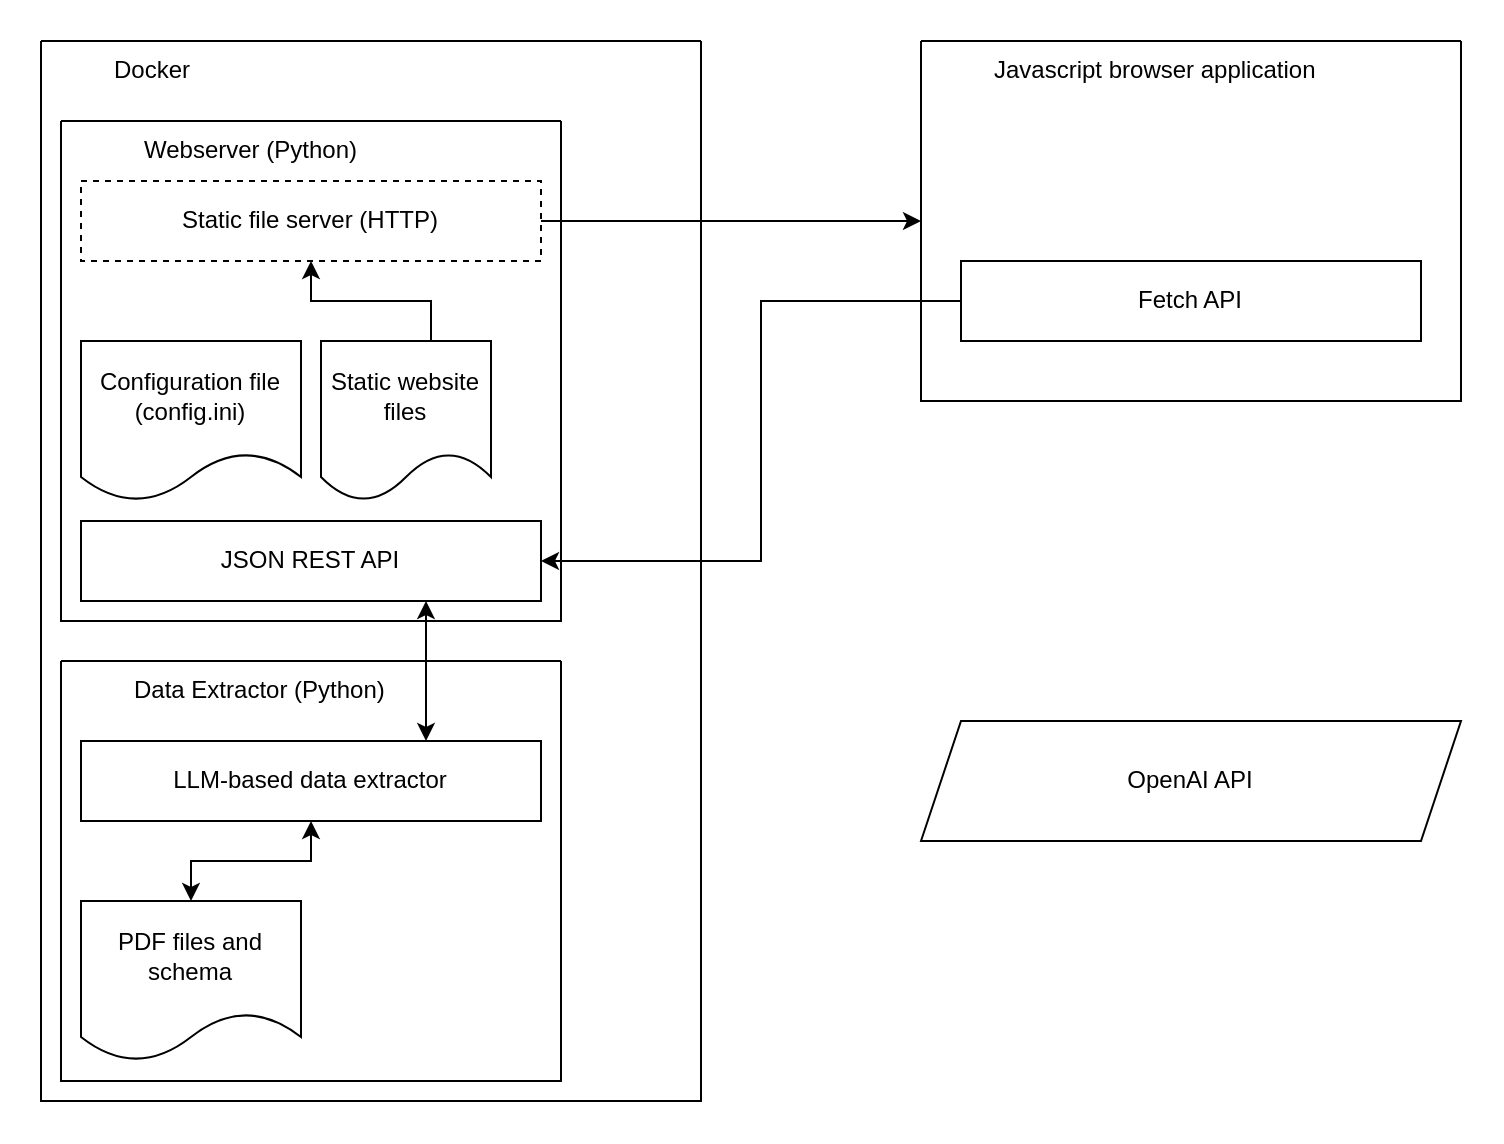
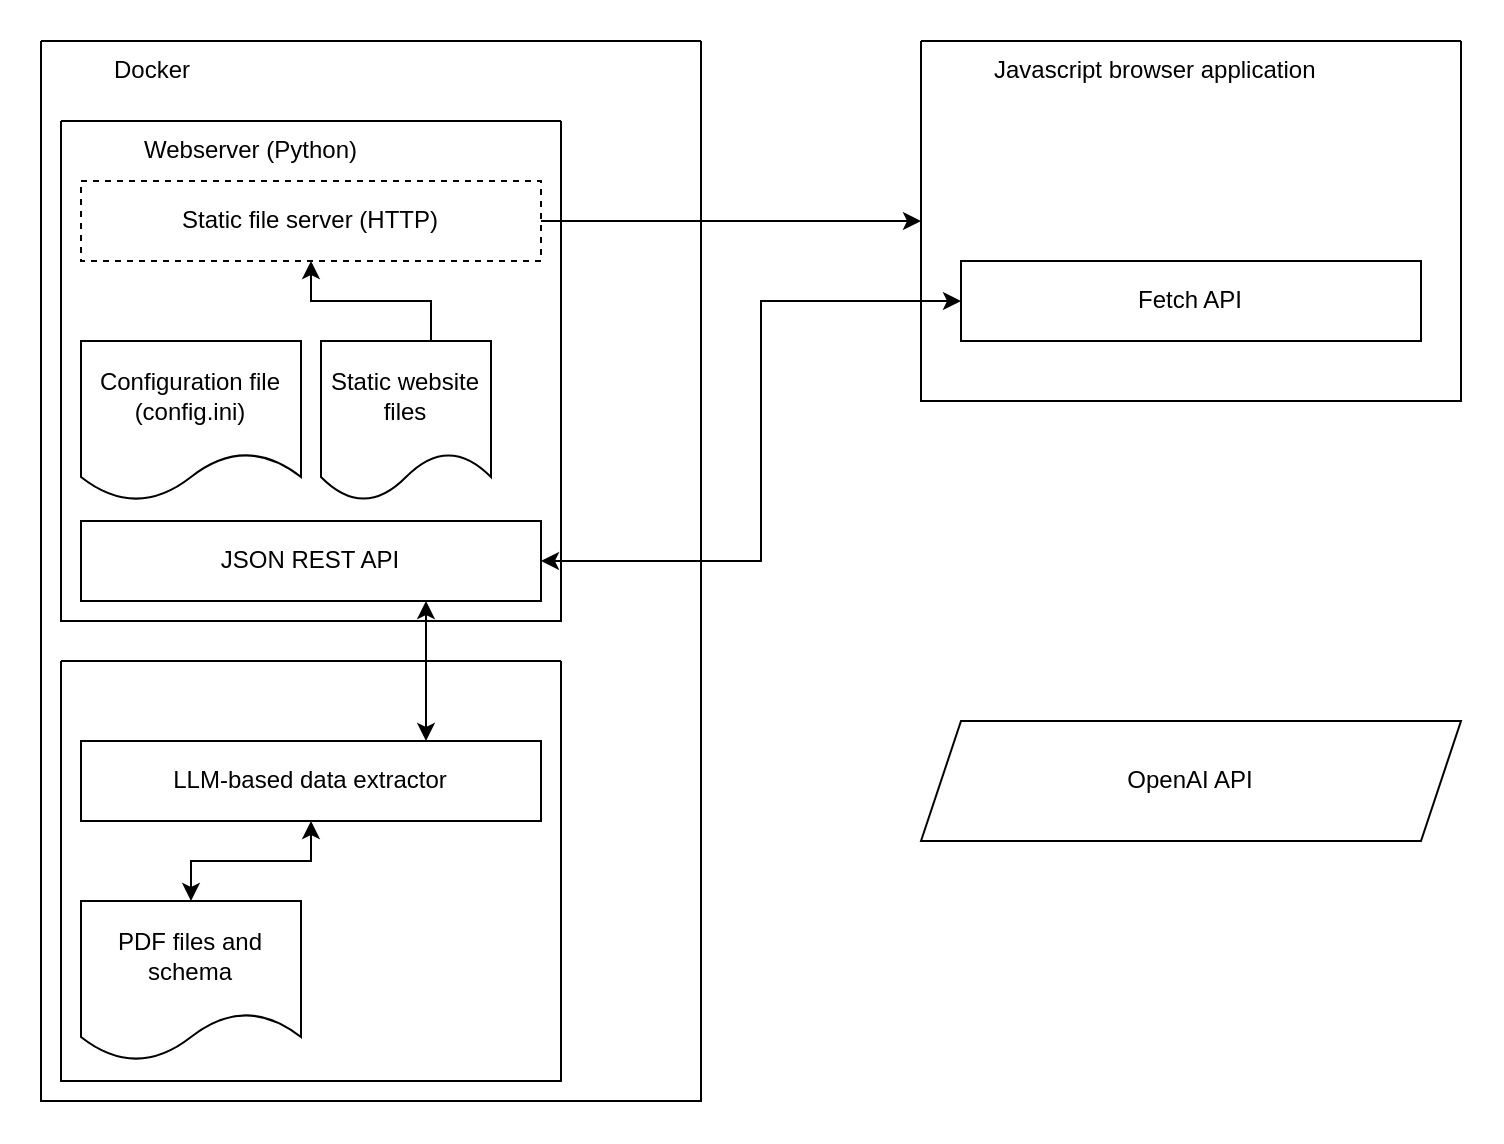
edge "Fetch API" -> "JSON REST API": arrowhead none -> classic
node "Data Extractor (Python)": removed
